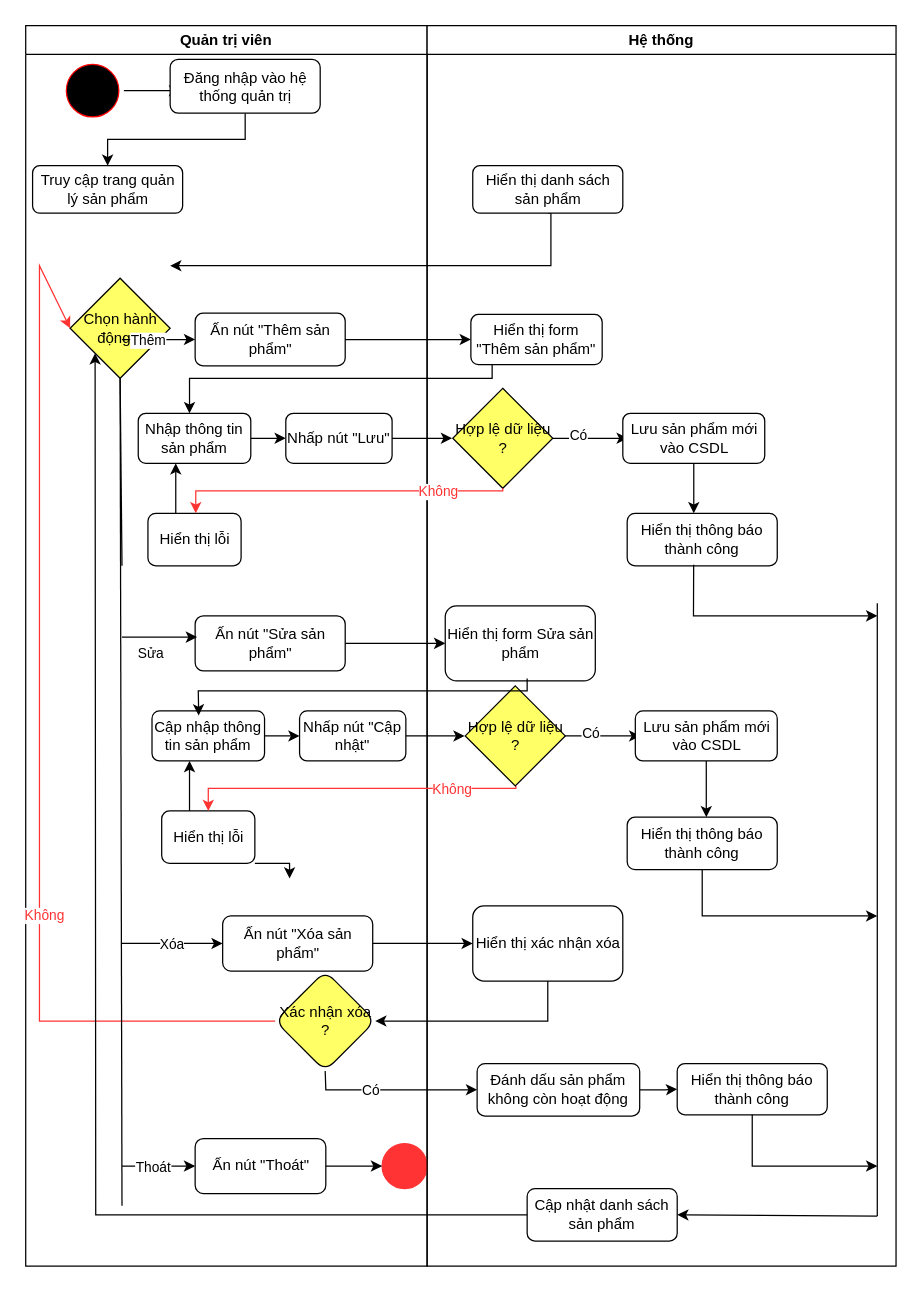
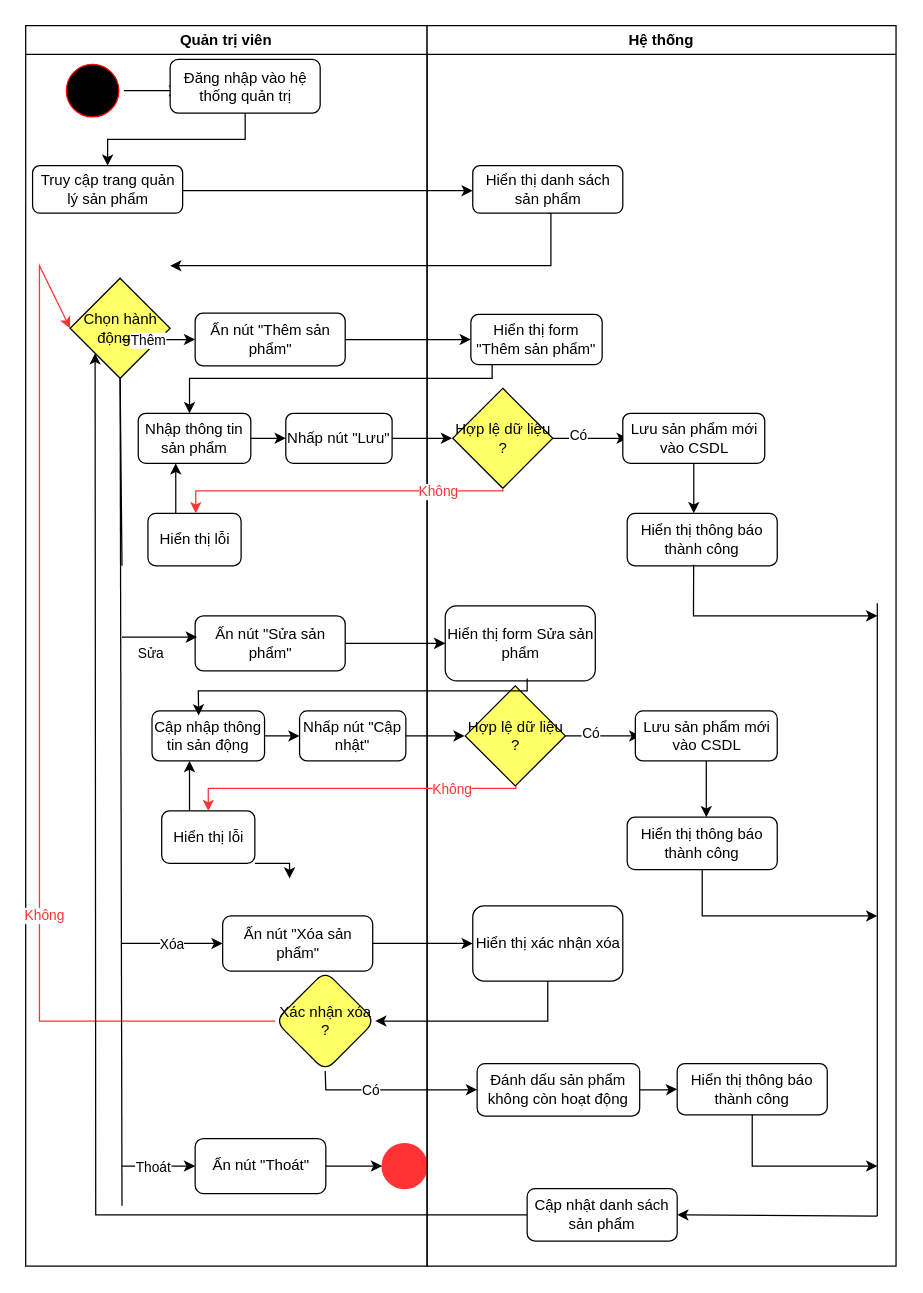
edge "Truy cập trang quản lý sản phẩm" -> "Hiển thị danh sách sản phẩm": added
node "Cập nhập thông tin sản phẩm": label "Cập nhập thông tin sản phẩm" -> "Cập nhập thông tin sản động"
